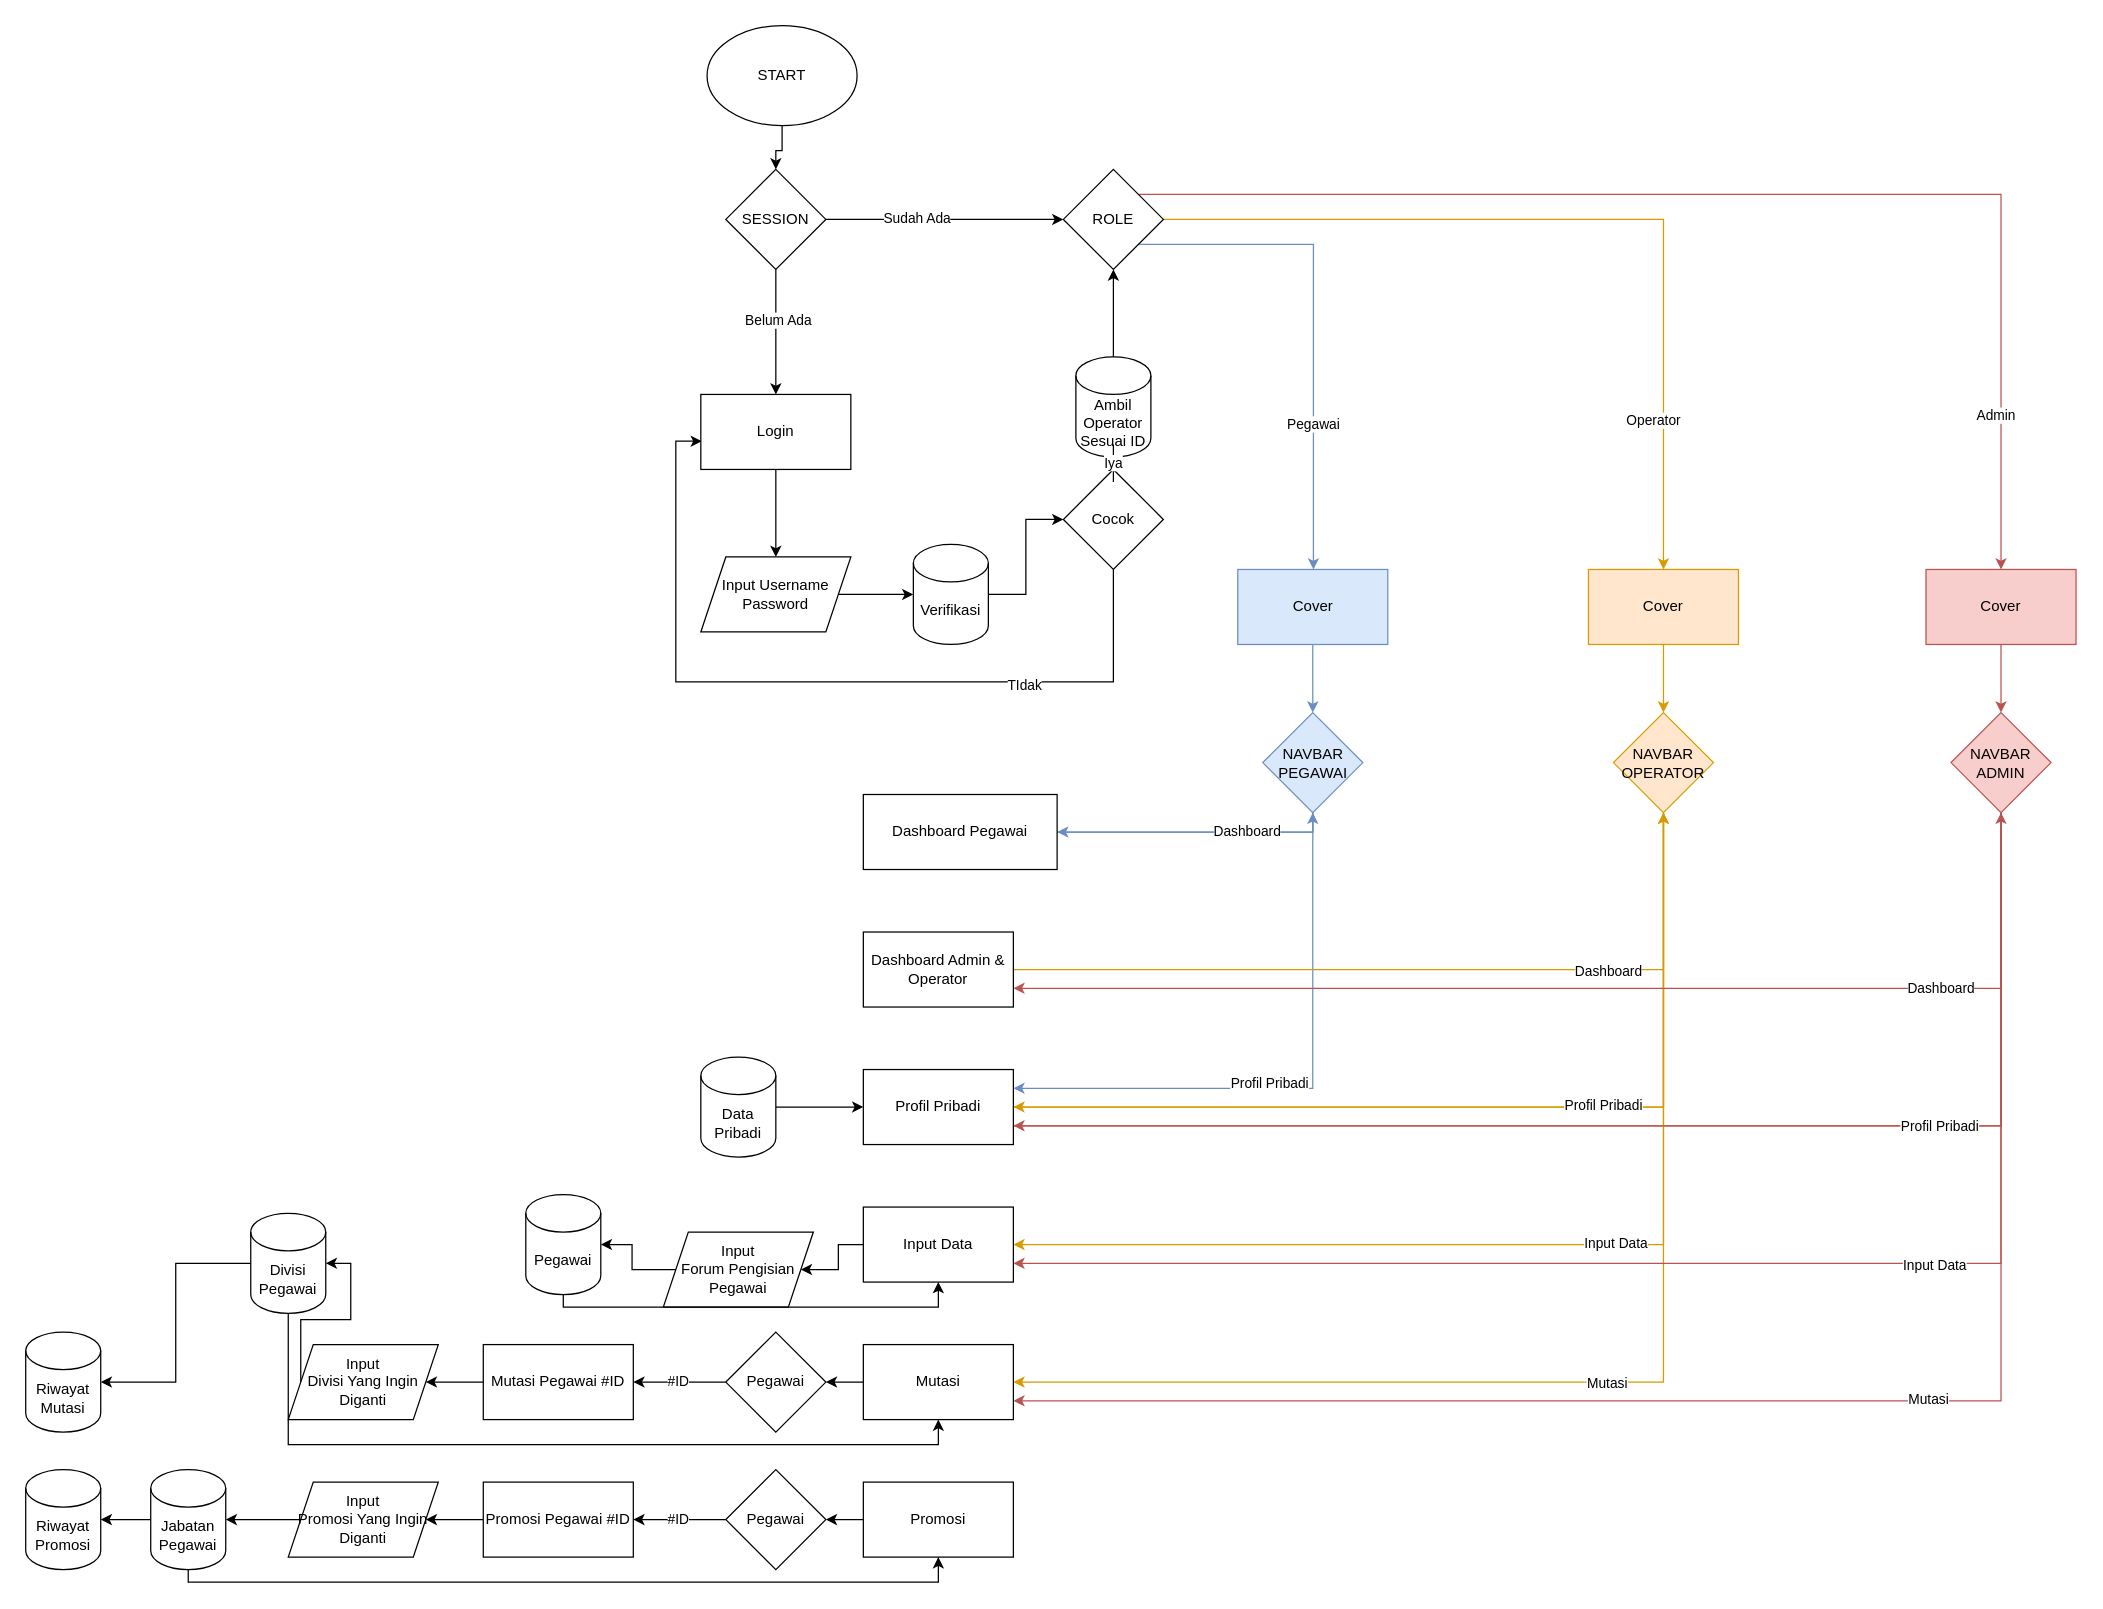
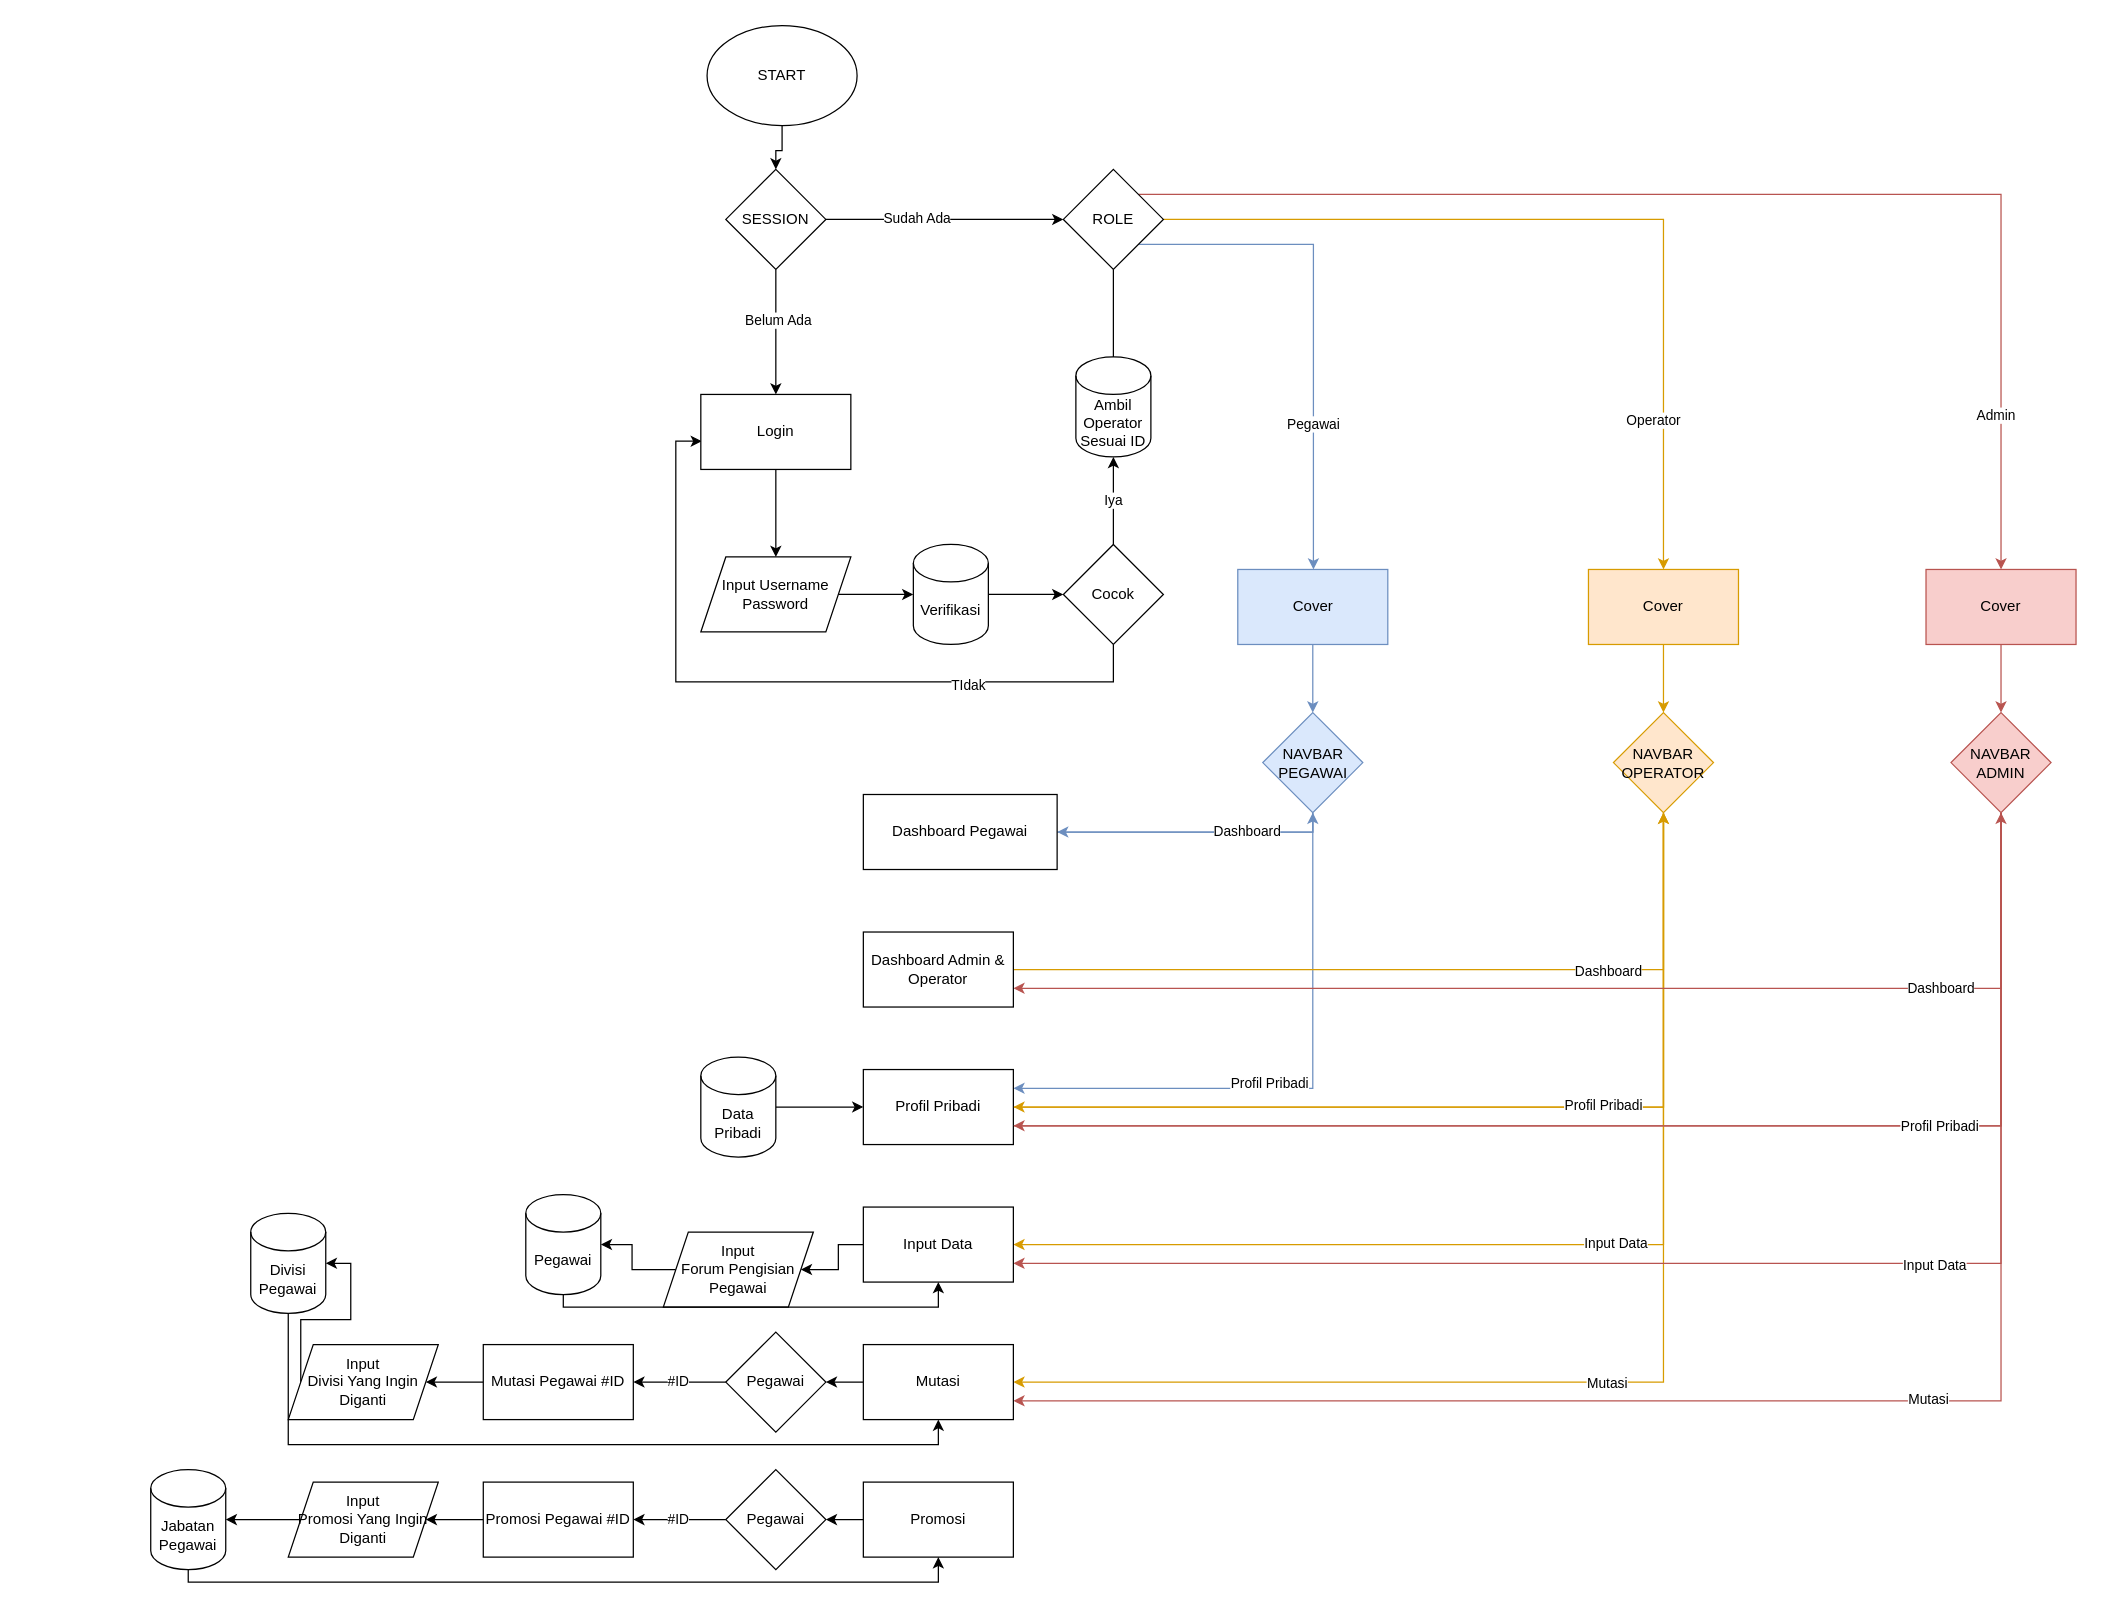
edge "Ambil Operator Sesuai ID" -> "ROLE": arrowhead classic -> none
node "Cocok": moved (1113, 519) -> (1113, 594)
edge "Divisi Pegawai" -> "Riwayat Mutasi": removed
node "Riwayat Mutasi": removed
node "Riwayat Promosi": removed
edge "Jabatan Pegawai" -> "Riwayat Promosi": removed
